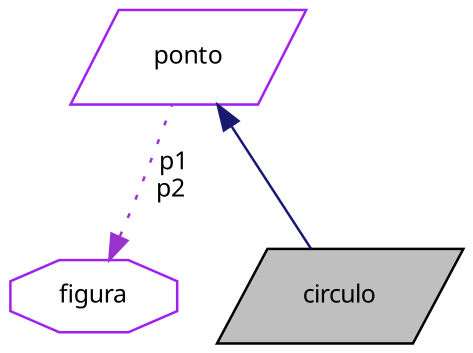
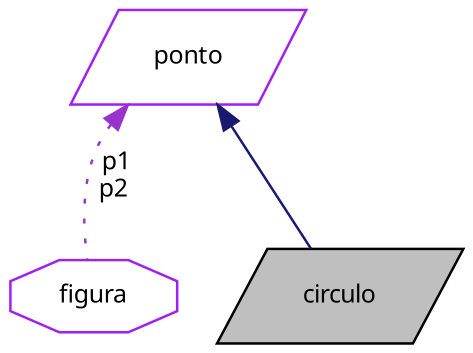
edge "ponto" -> "figura": reversed
